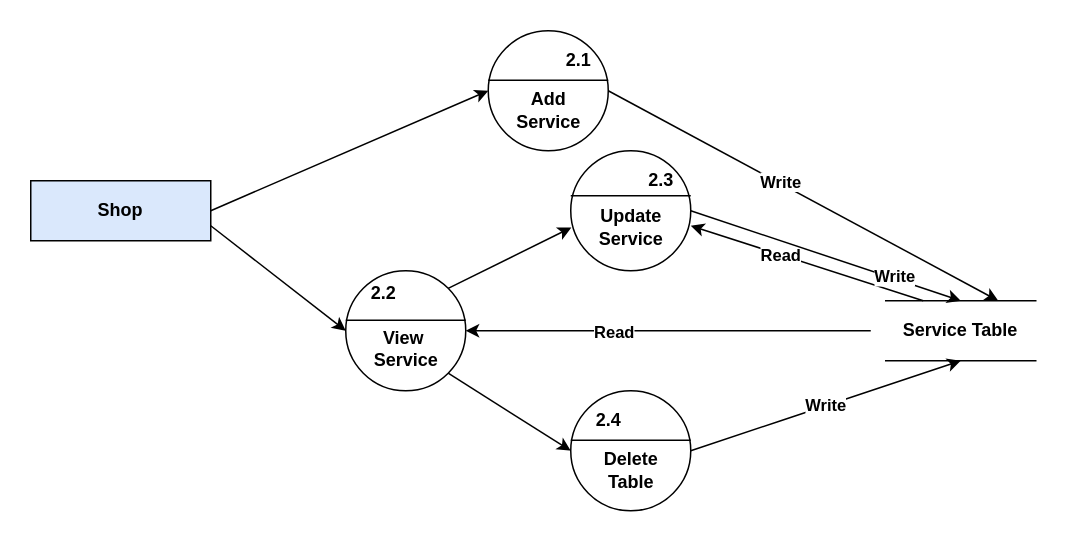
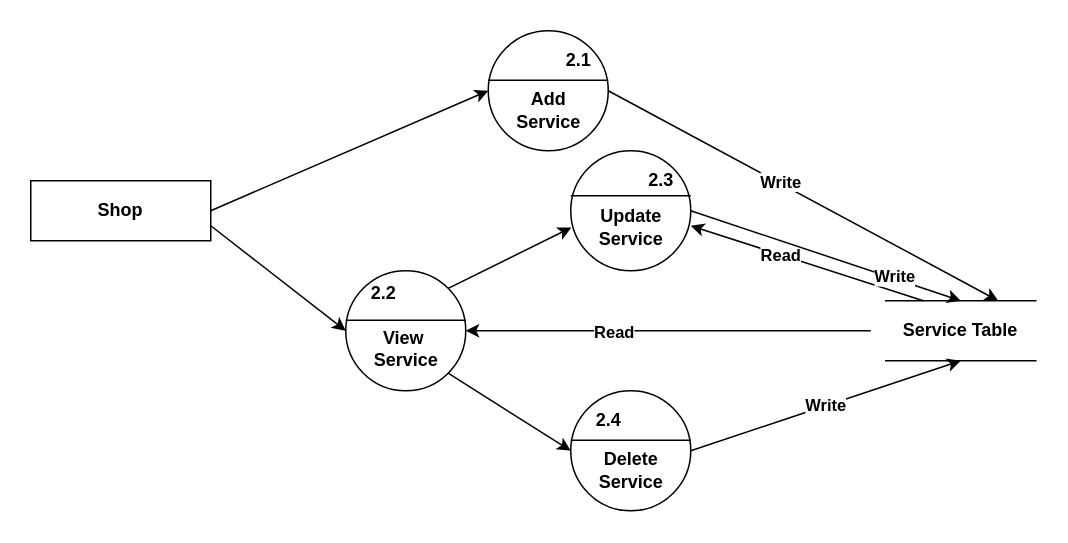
node "Shop": fillcolor #dae8fc -> #ffffff
node "Delete Table": label "Delete Table" -> "Delete Service"
